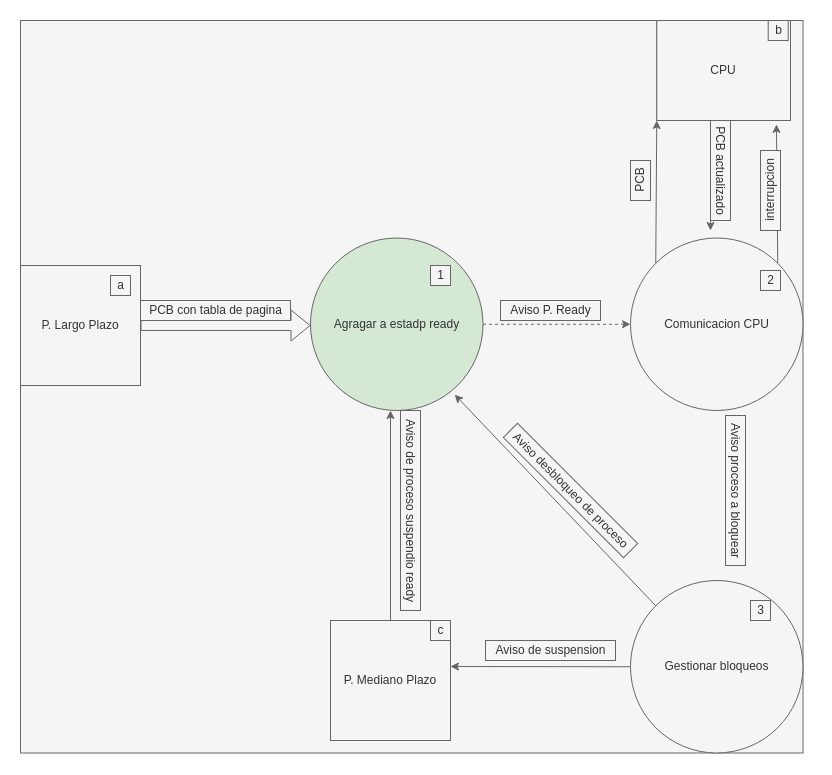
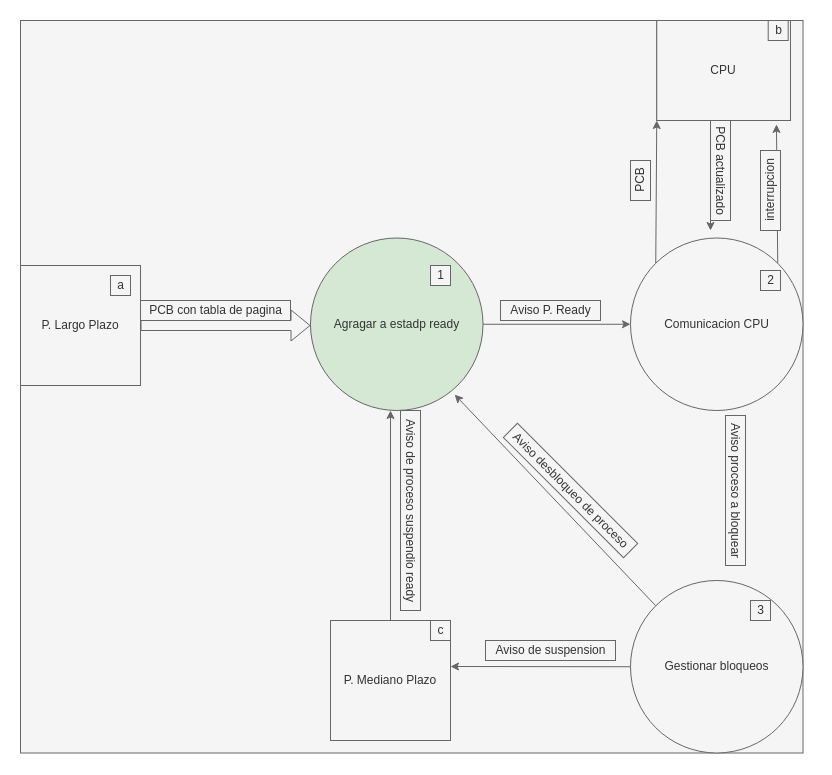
edge "Agragar a estadp ready" -> "Comunicacion CPU": style dashed -> solid
